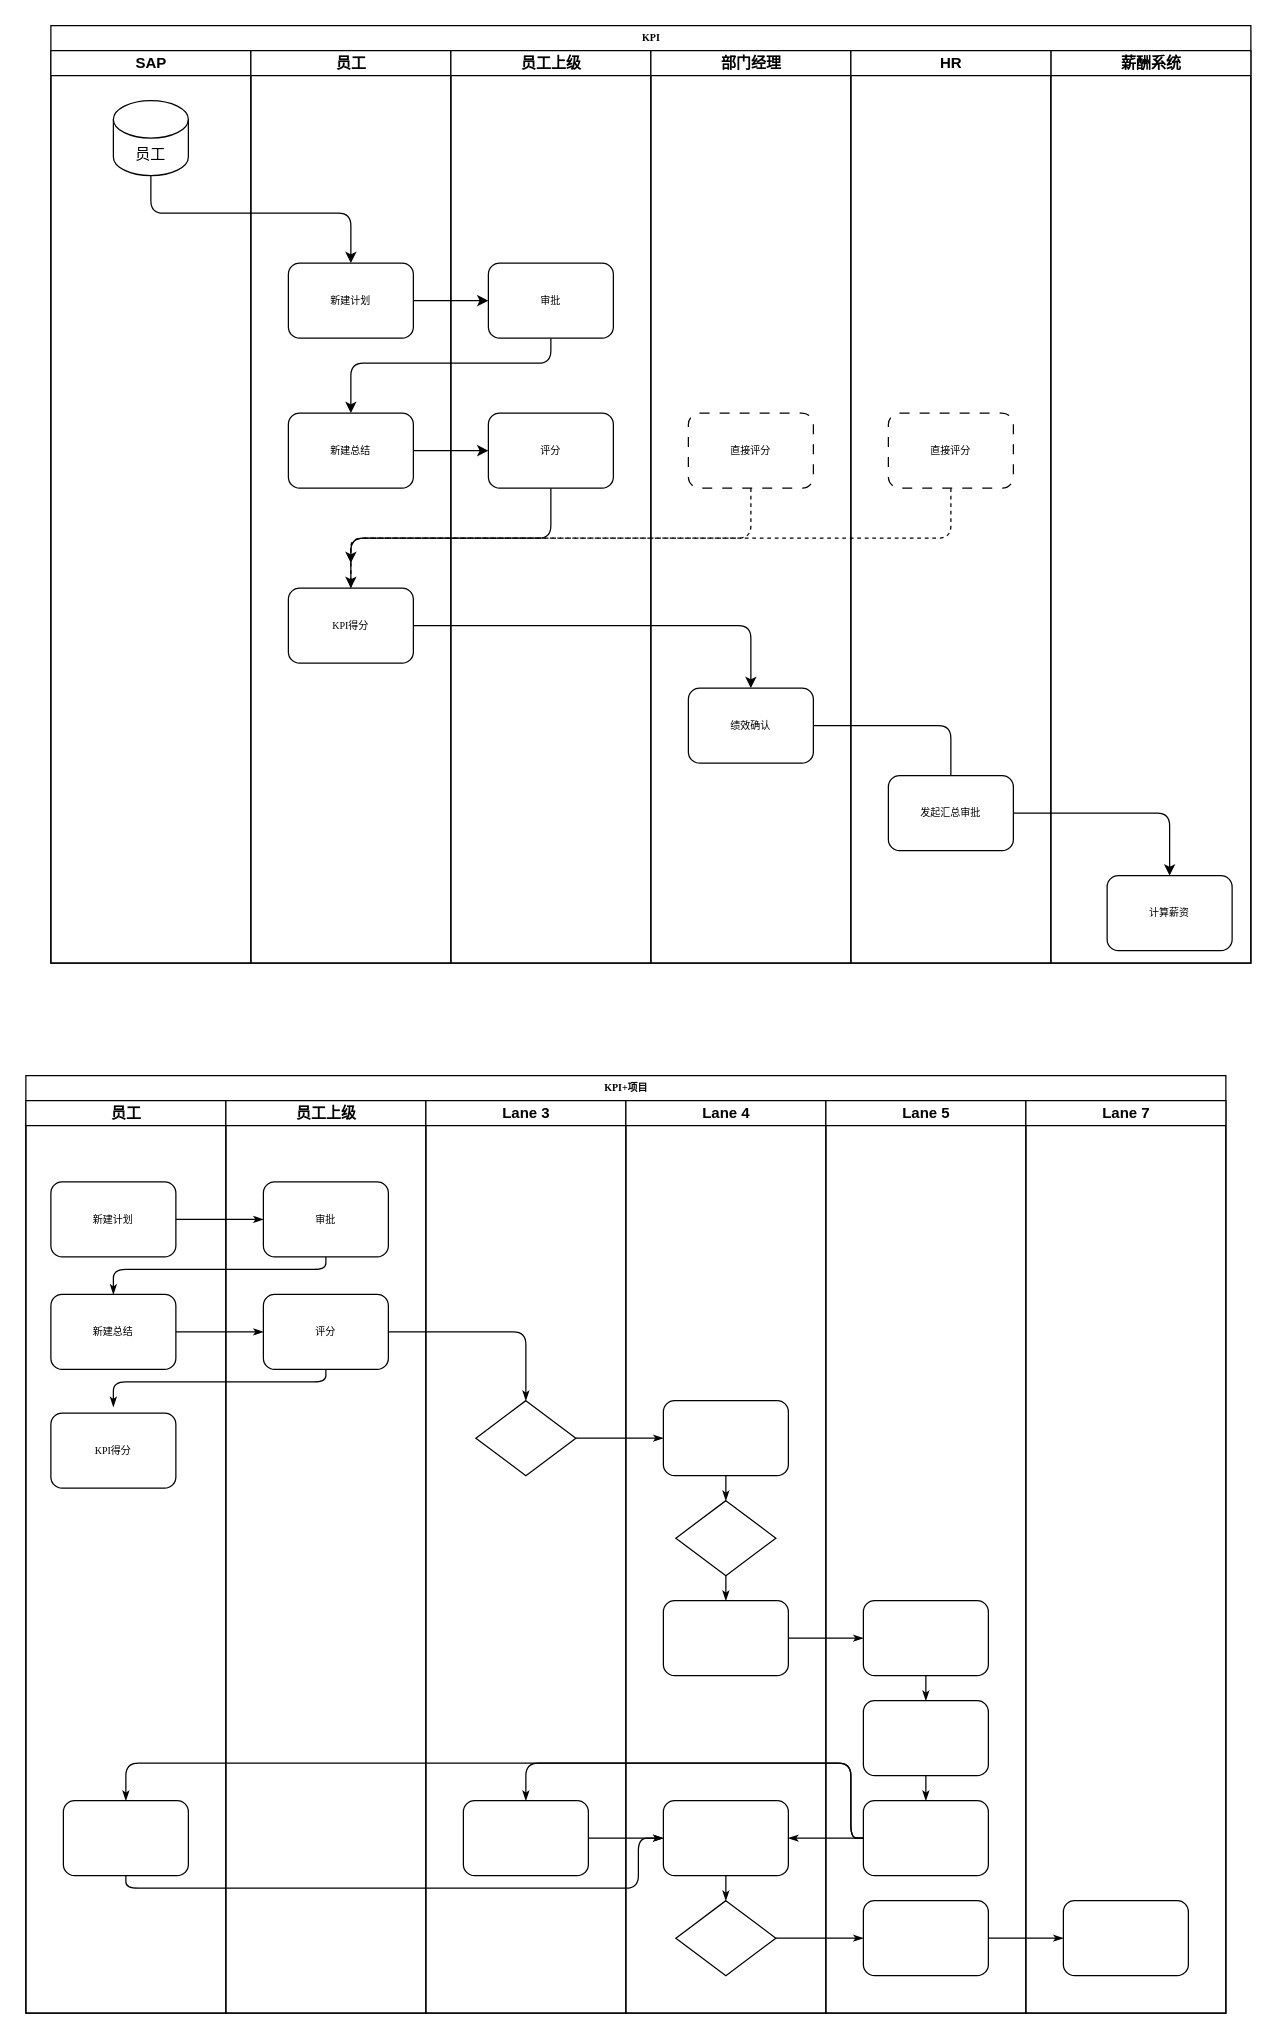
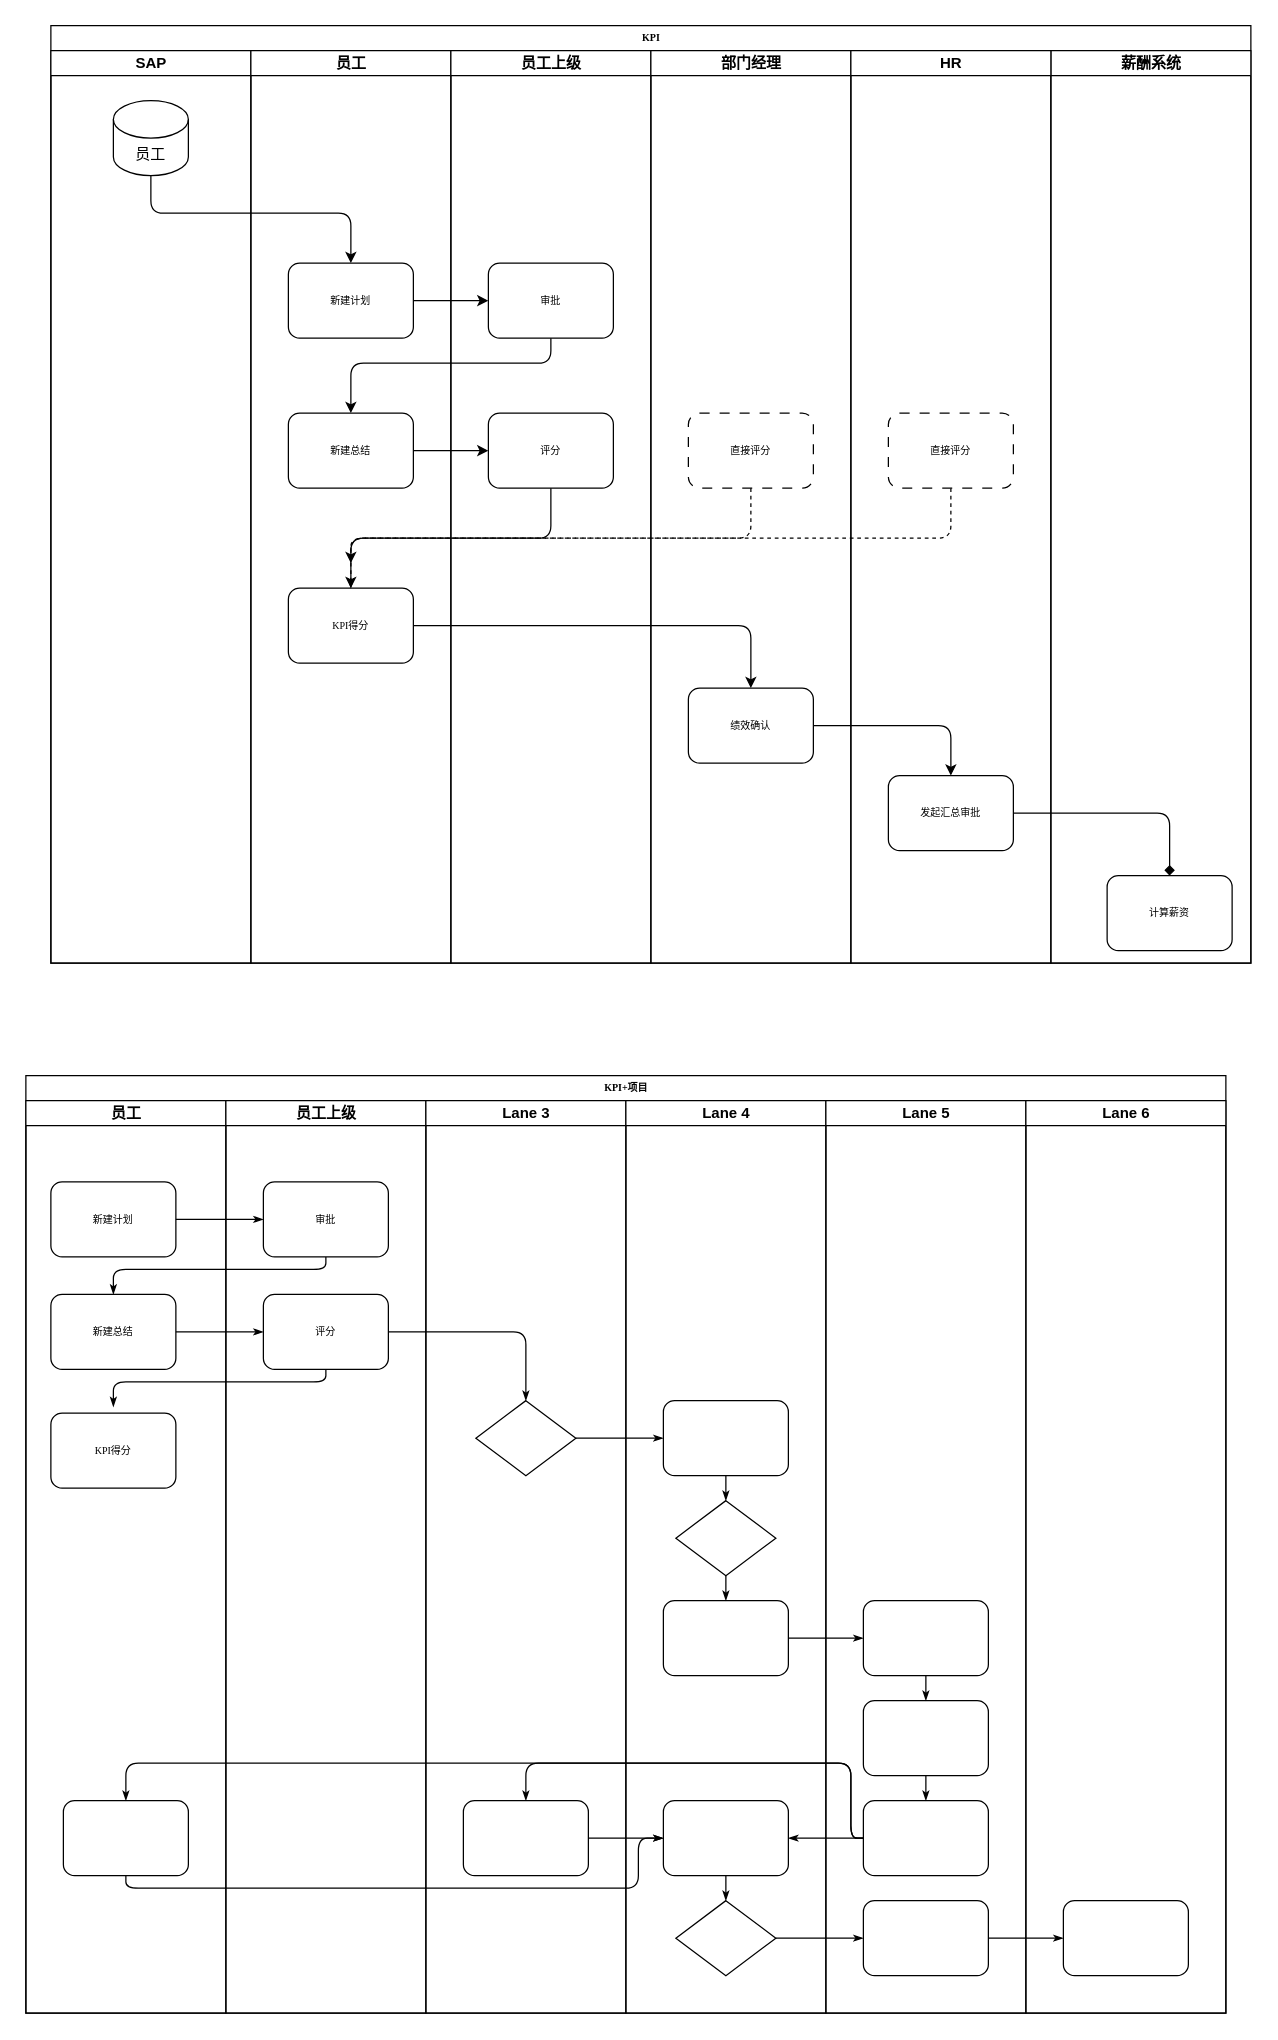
edge "绩效确认" -- "发起汇总审批": arrowhead none -> classic
edge "发起汇总审批" -> "计算薪资": arrowhead classic -> diamond
node "Lane 7": label "Lane 7" -> "Lane 6"
